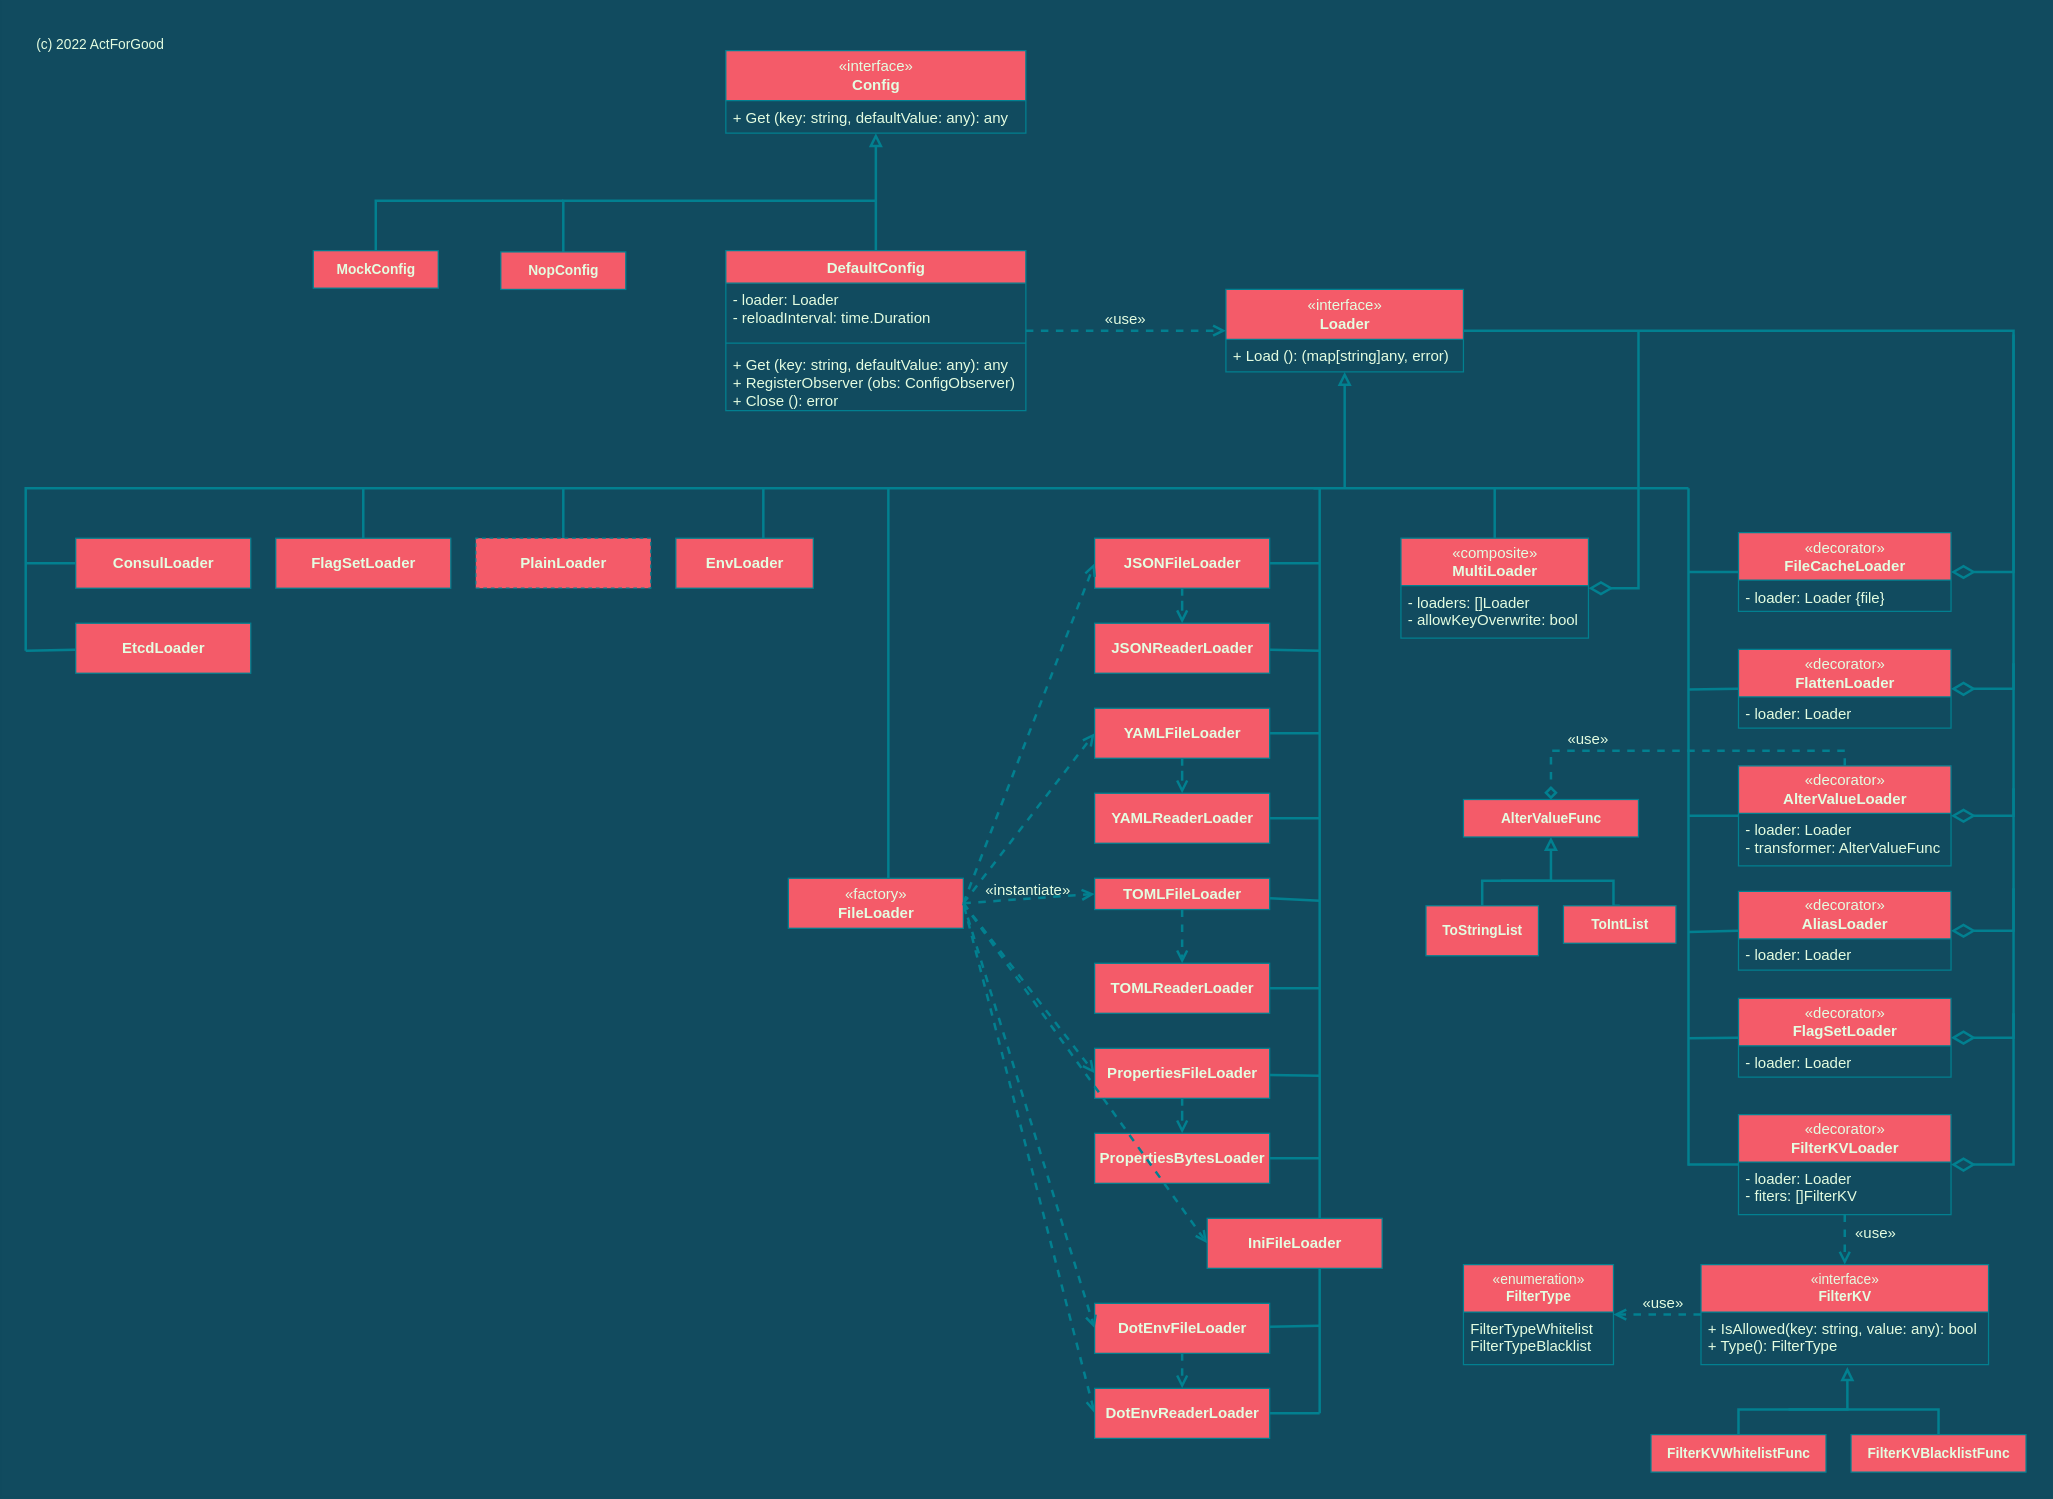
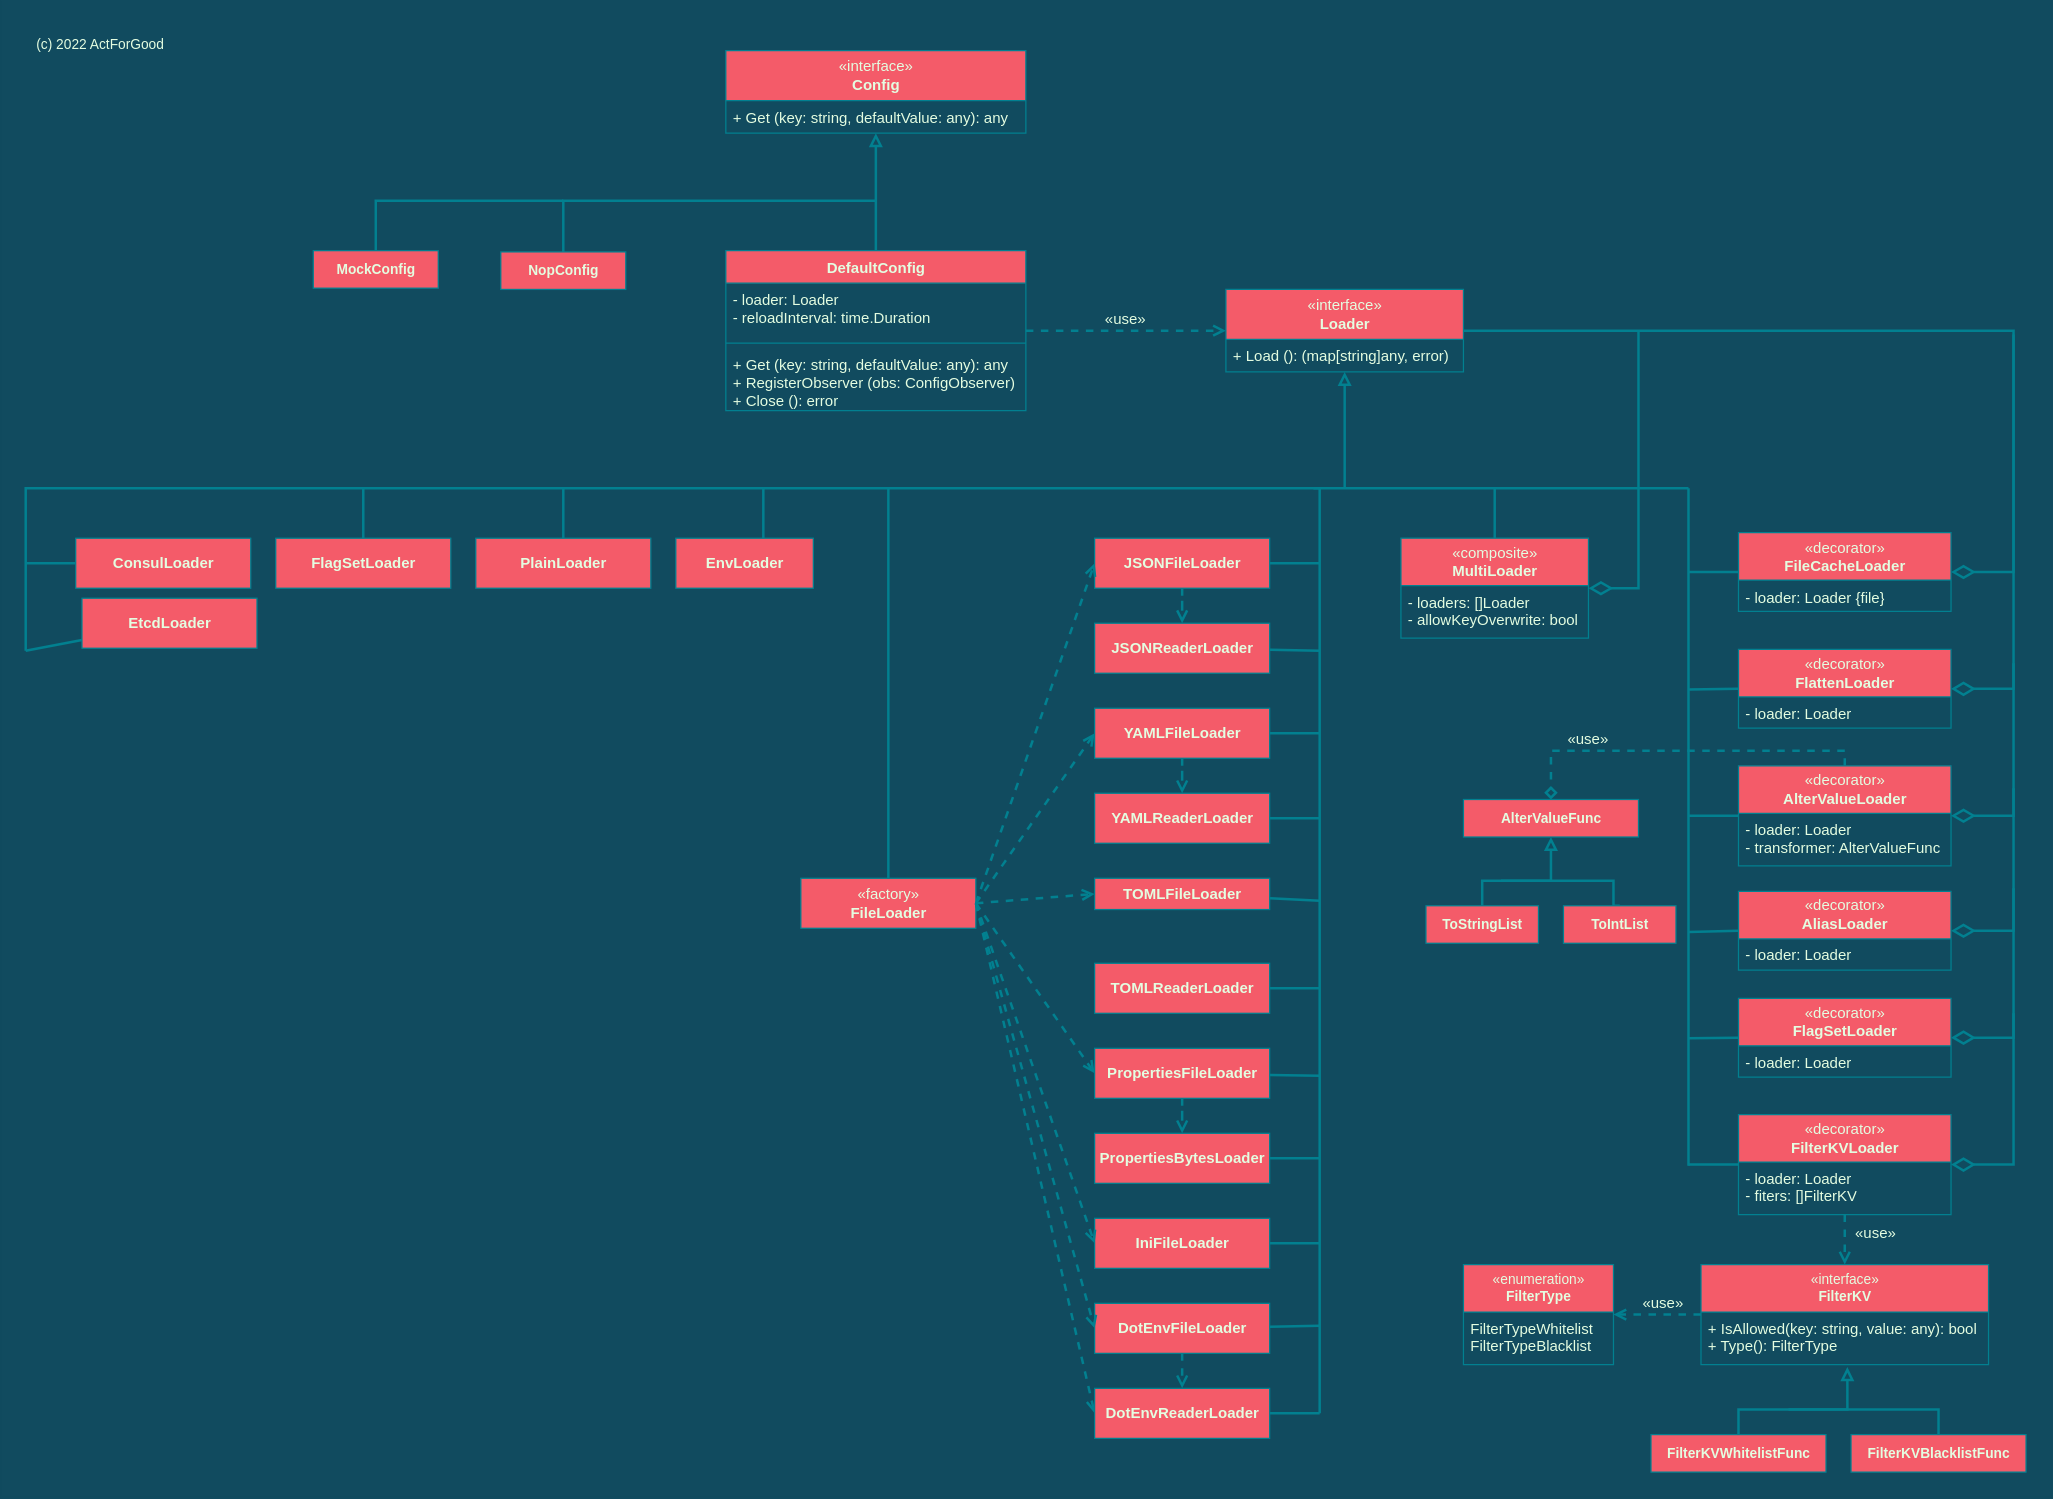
node "PlainLoader": style dashed -> solid
node "EtcdLoader": moved (163, 648) -> (169, 623)
node "«instantiate»": removed
node "«factory» FileLoader": moved (876, 903) -> (888, 903)
node "ToStringList": size 113x50 -> 113x38
edge "TOMLFileLoader" -> "TOMLReaderLoader": removed
node "IniFileLoader": moved (1294, 1243) -> (1182, 1243)
